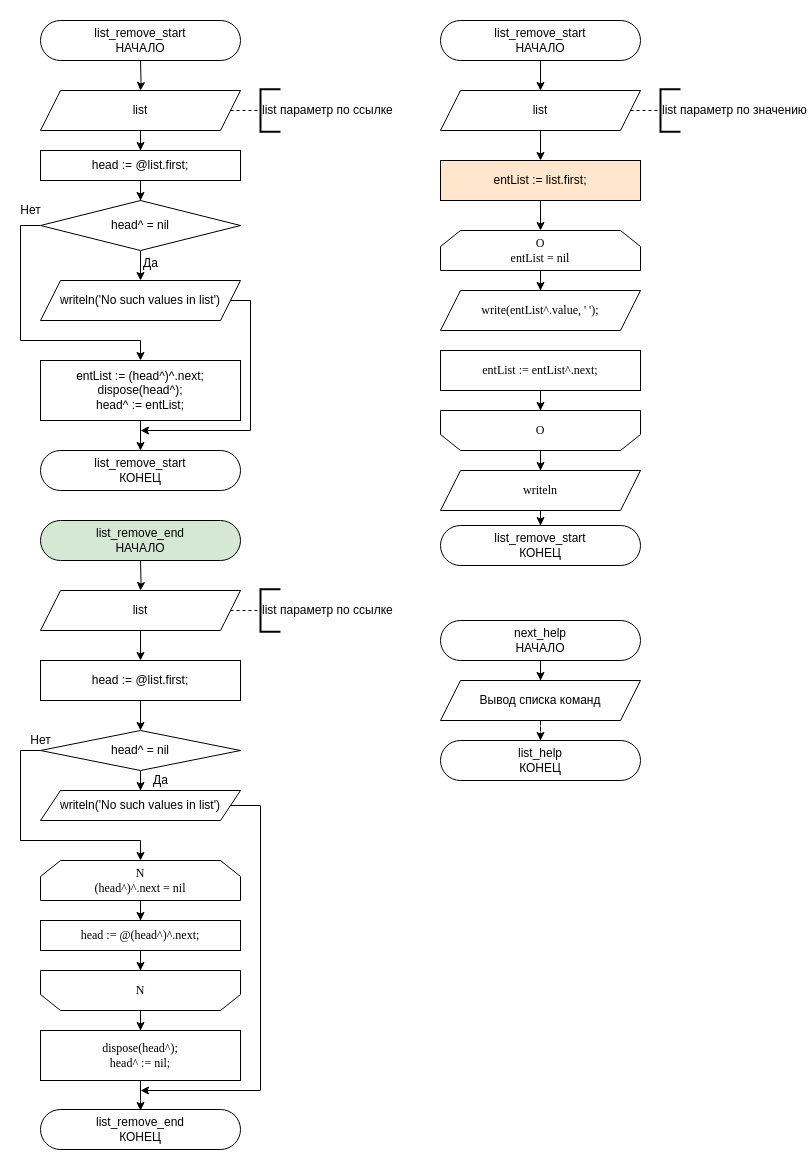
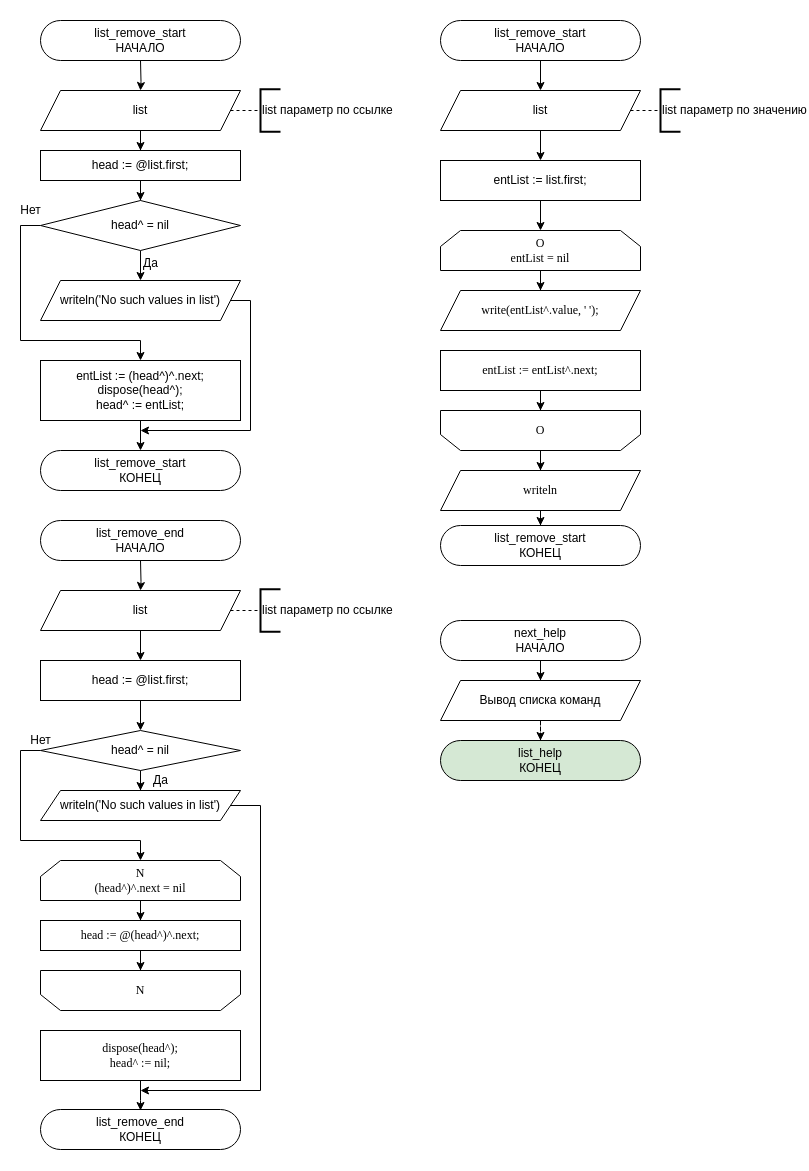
node "entList := list.first;": fillcolor #ffe6cc -> #ffffff
node "list_remove_endНАЧАЛО": fillcolor #d5e8d4 -> #ffffff
node "list_helpКОНЕЦ": fillcolor #ffffff -> #d5e8d4
edge "N" -> "dispose(head^); head^ := nil;": removed
